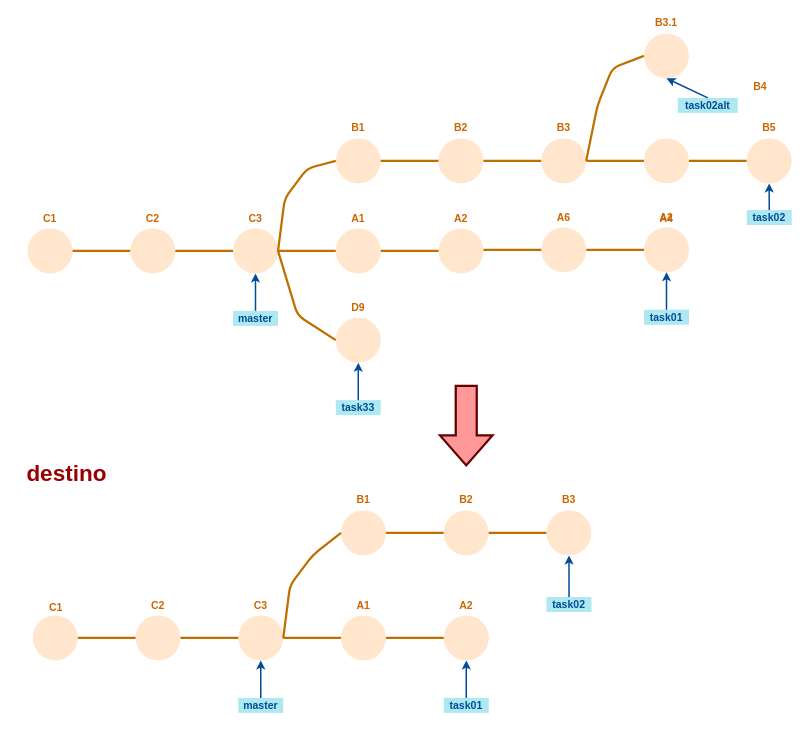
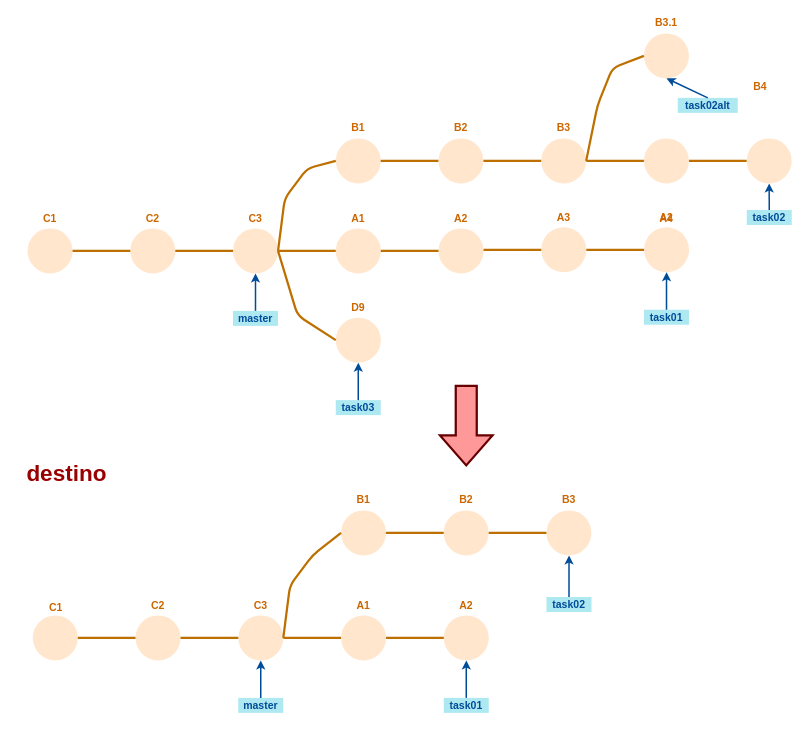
node "B5": removed
node "A6": label "A6" -> "A3"
node "task33": label "task33" -> "task03"
